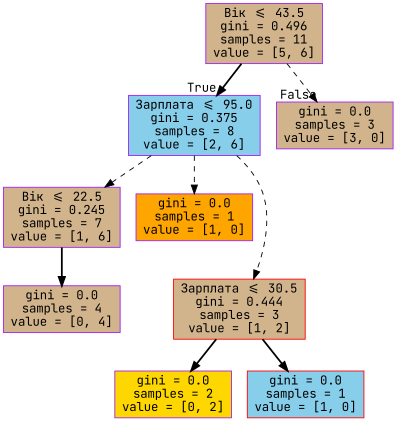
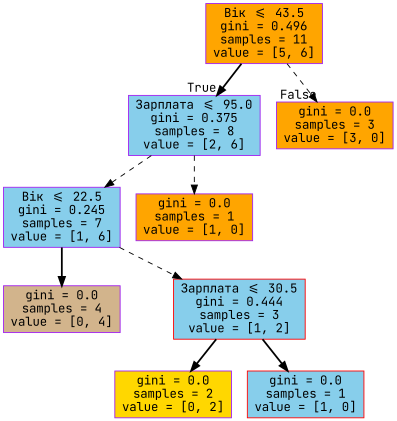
node "Вік <= 43.5 gini = 0.496 samples = 11 value = [5, 6]": fillcolor tan -> orange
node "gini = 0.0 samples = 3 value = [3, 0]": fillcolor tan -> orange
edge "Зарплата <= 95.0 gini = 0.375 samples = 8 value = [2, 6]" -> "Зарплата <= 30.5 gini = 0.444 samples = 3 value = [1, 2]": now "Вік <= 22.5 gini = 0.245 samples = 7 value = [1, 6]" -> "Зарплата <= 30.5 gini = 0.444 samples = 3 value = [1, 2]"
node "Вік <= 22.5 gini = 0.245 samples = 7 value = [1, 6]": fillcolor tan -> skyblue
node "Зарплата <= 30.5 gini = 0.444 samples = 3 value = [1, 2]": fillcolor tan -> skyblue
